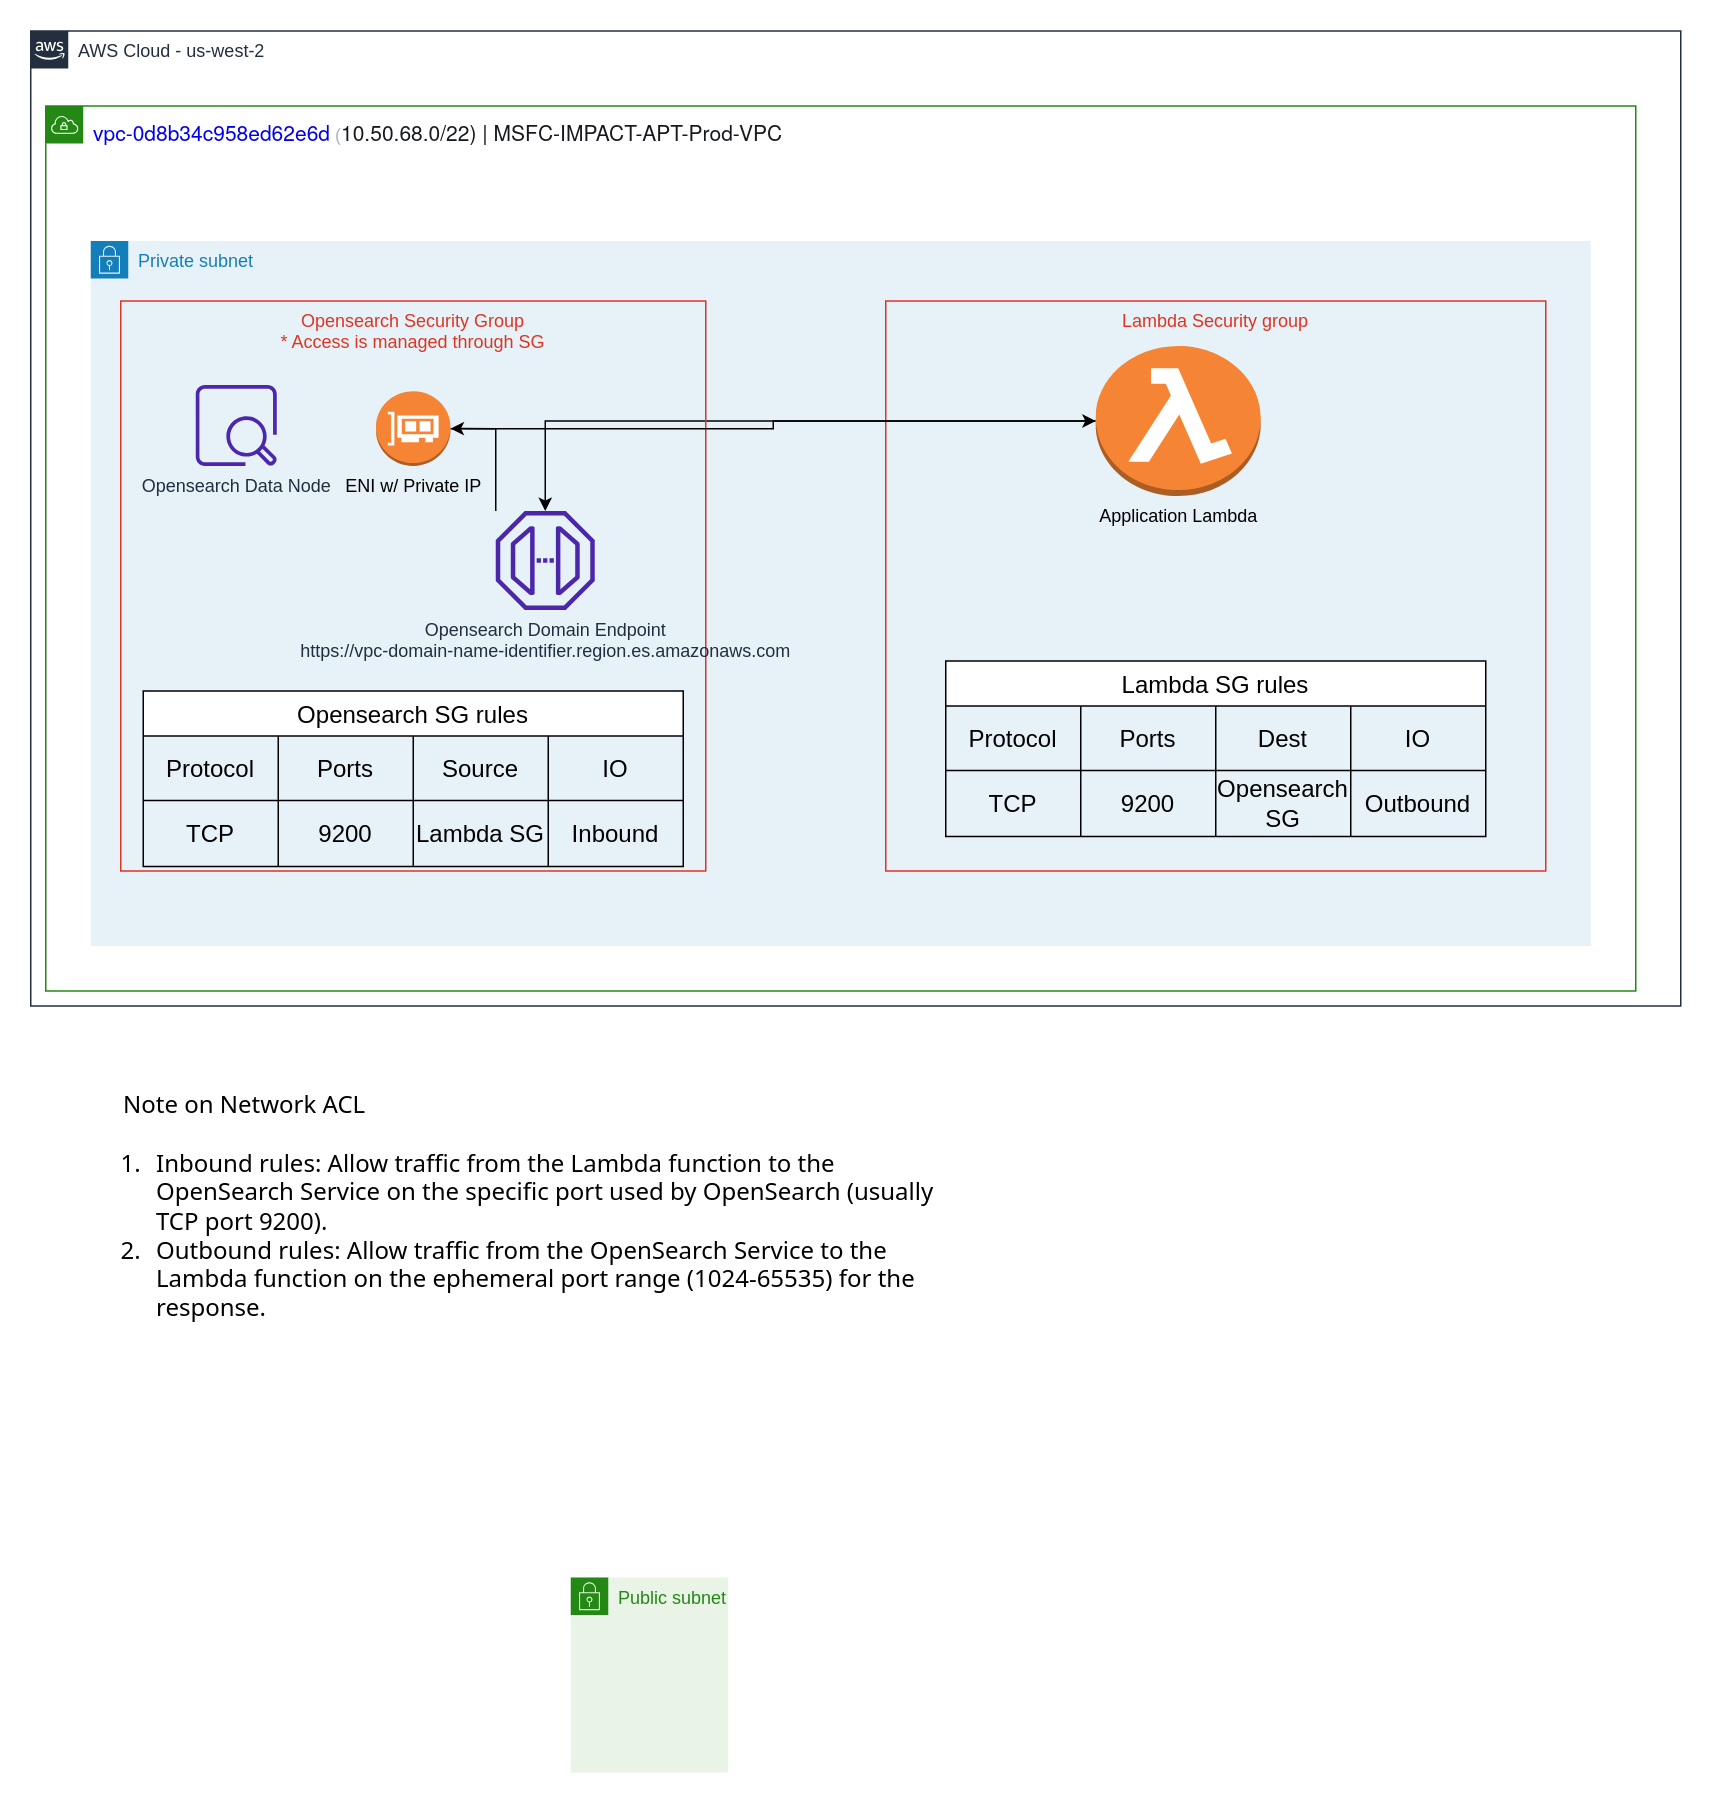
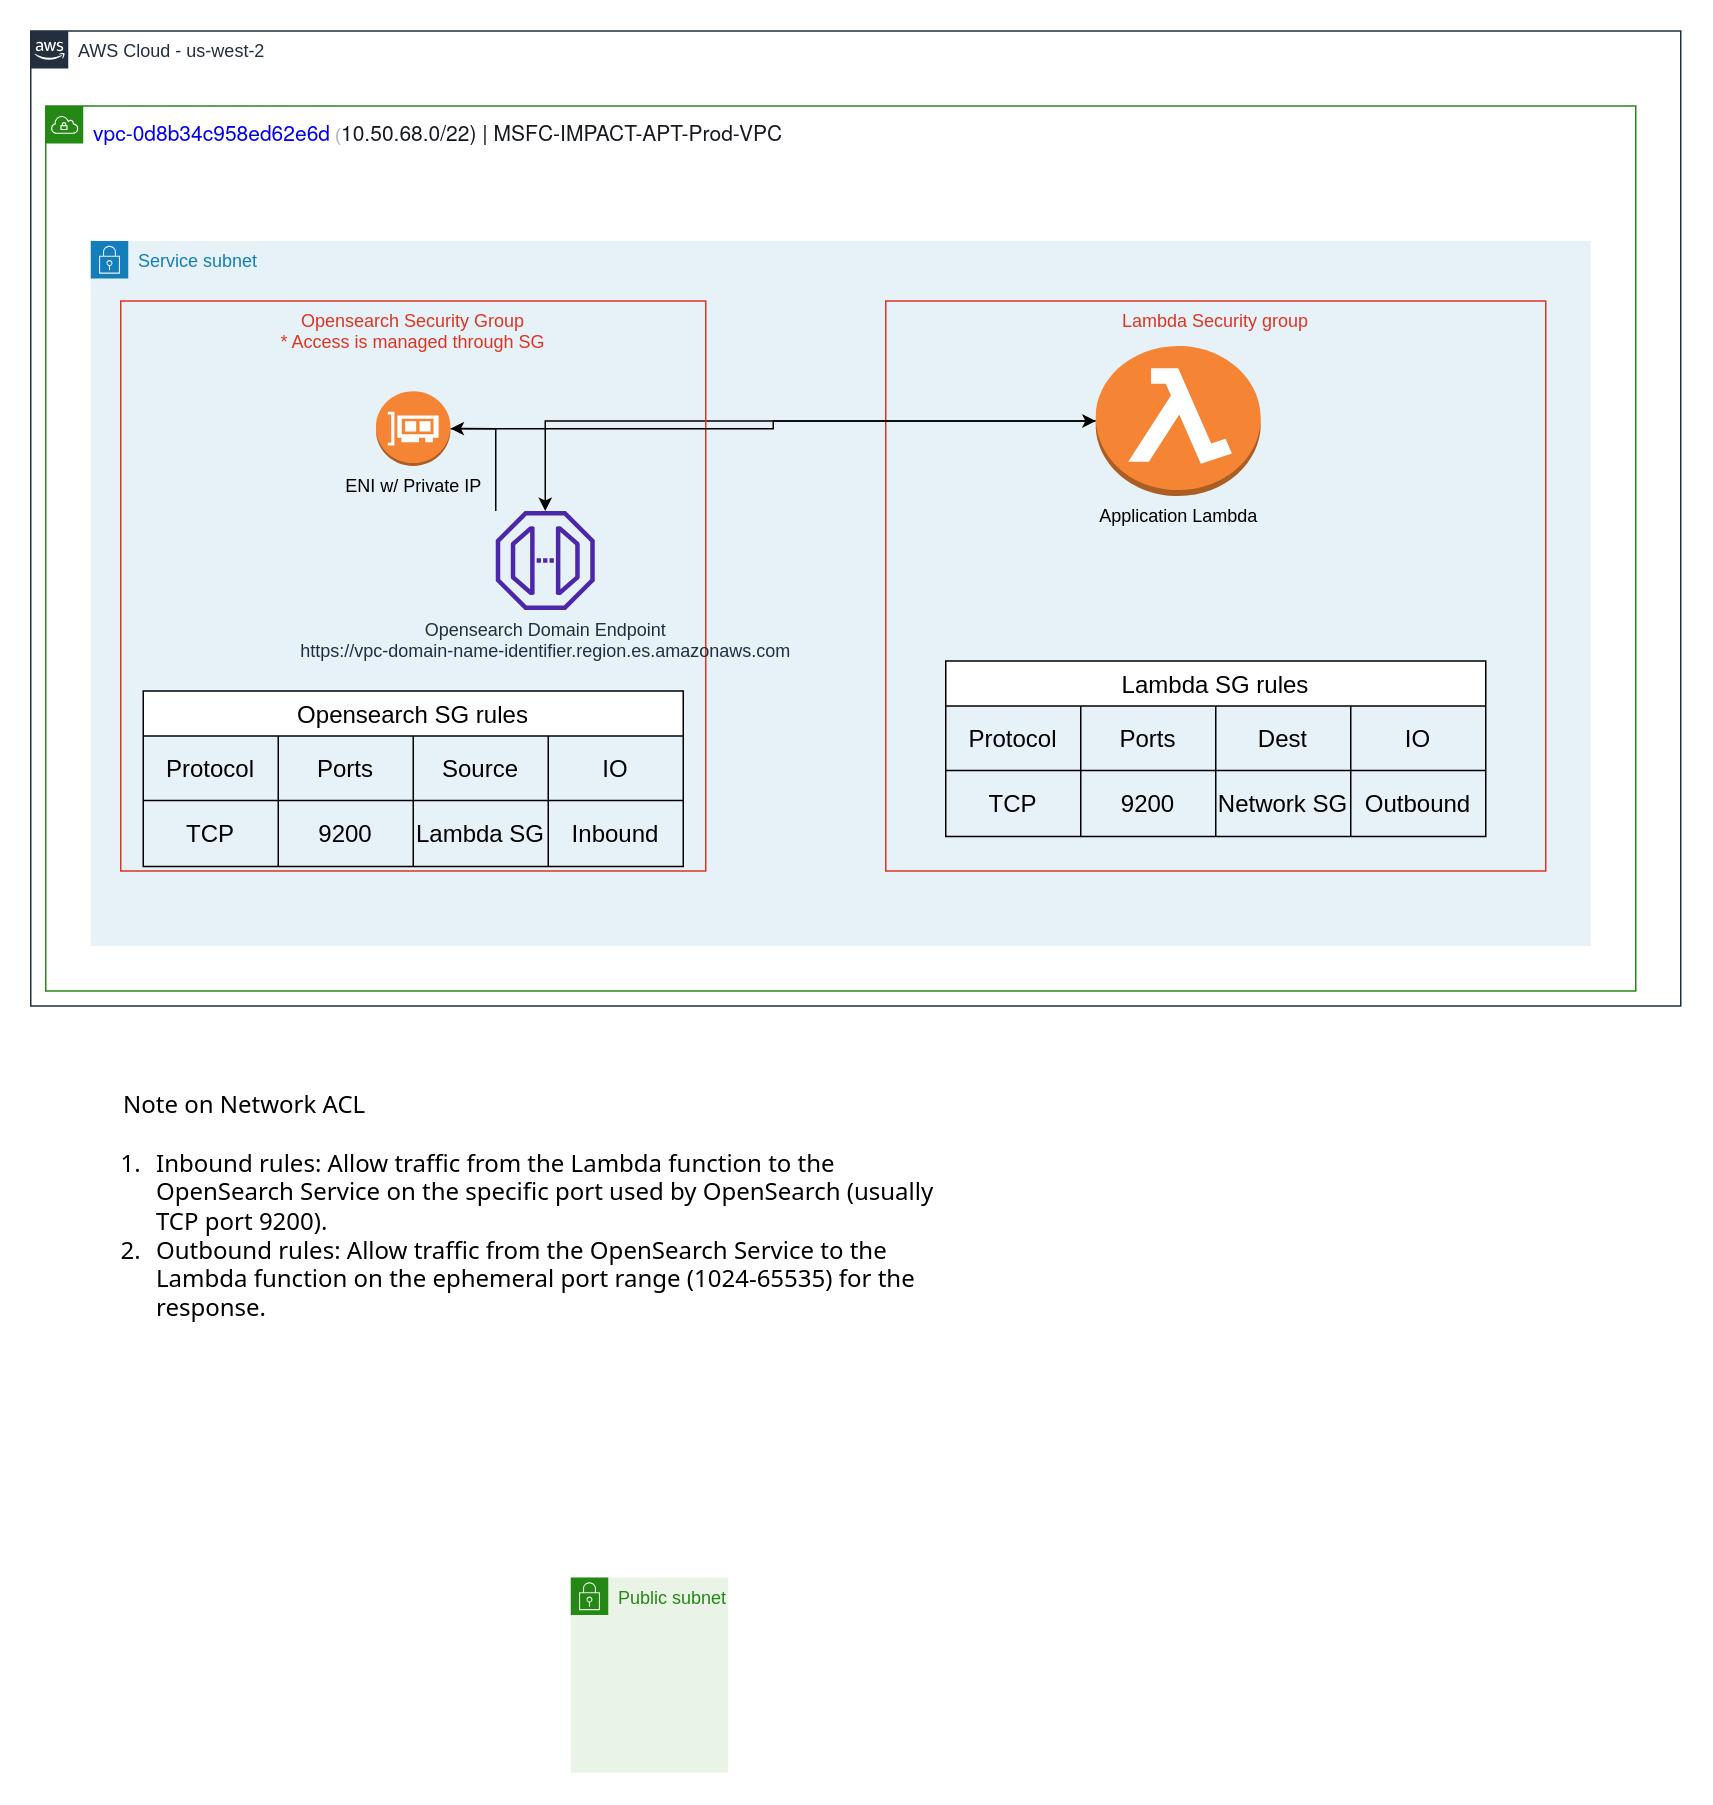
node "Private subnet": label "Private subnet" -> "Service subnet"
node "Opensearch Data Node": removed
node "Opensearch SG": label "Opensearch SG" -> "Network SG"
